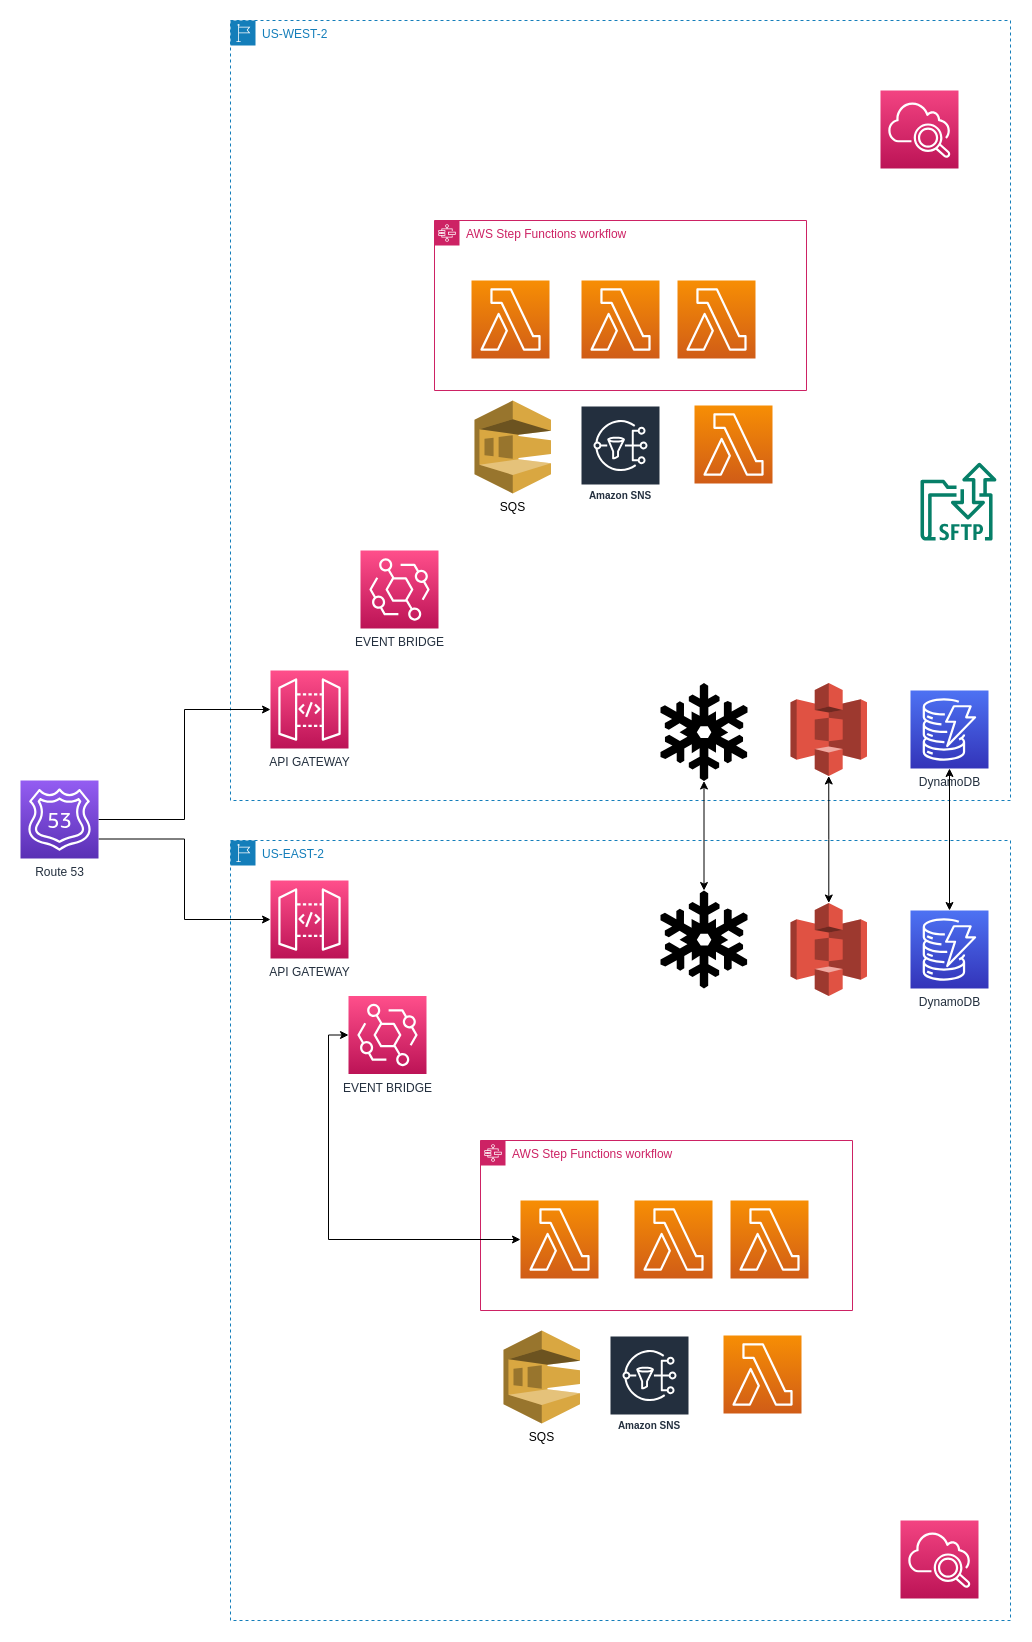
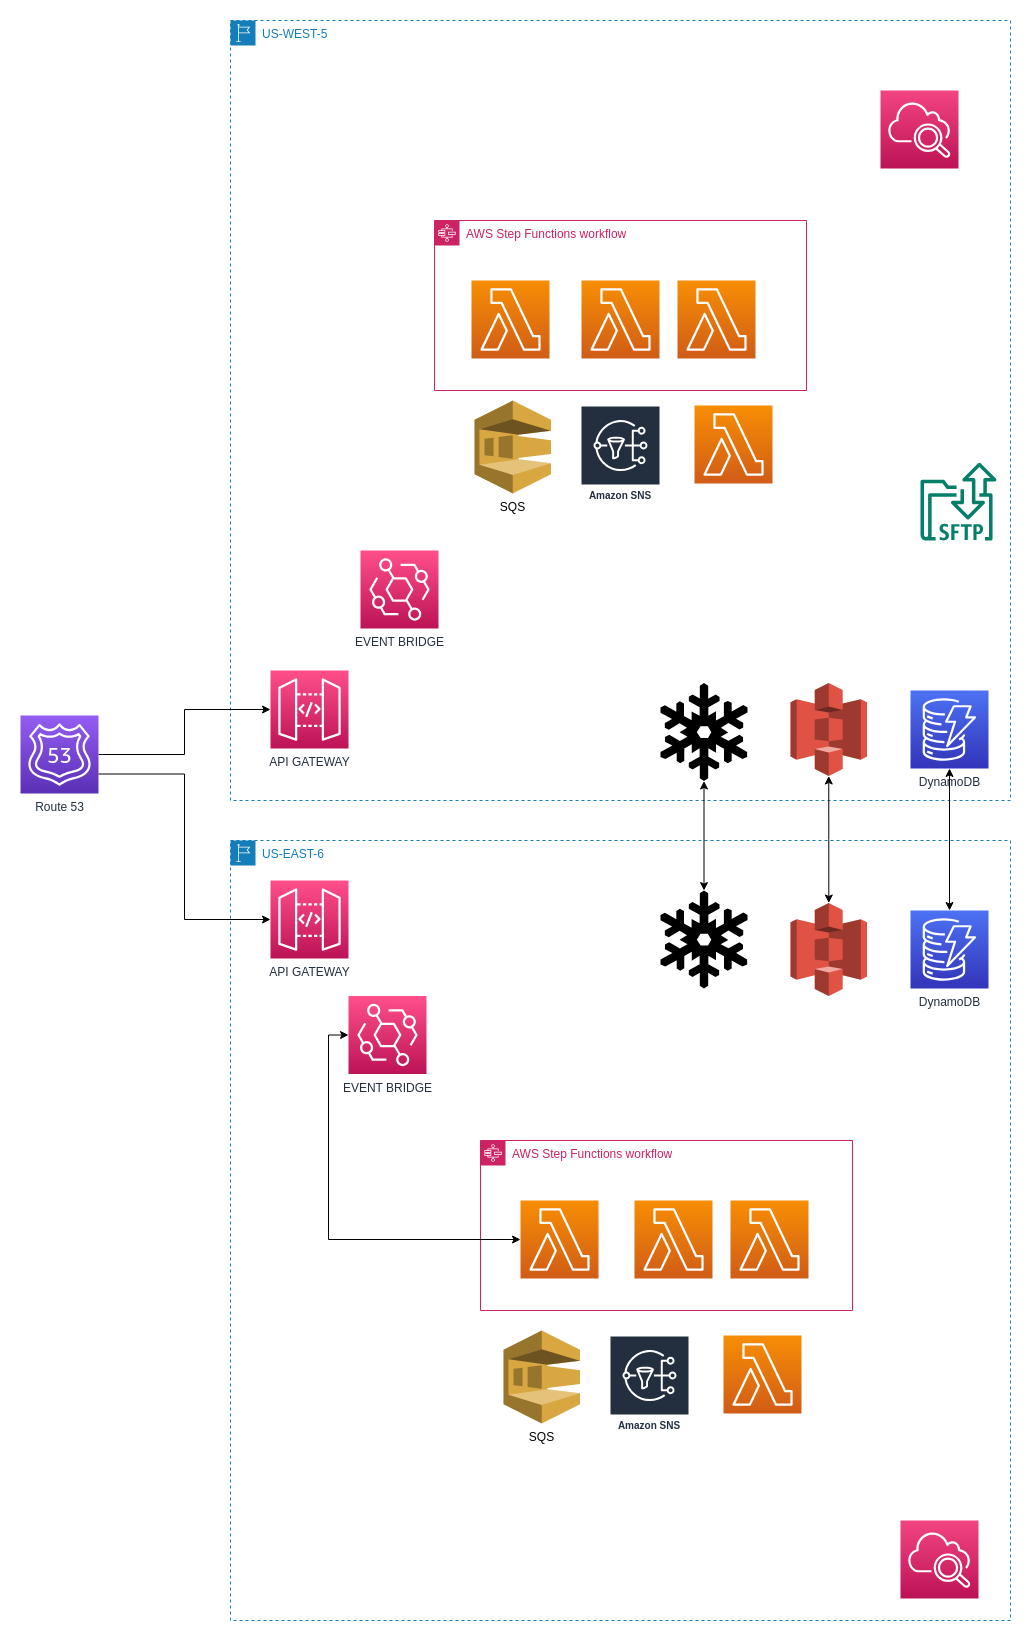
node "US-WEST-2": label "US-WEST-2" -> "US-WEST-5"
node "Route 53": moved (60, 820) -> (60, 755)
node "US-EAST-2": label "US-EAST-2" -> "US-EAST-6"
